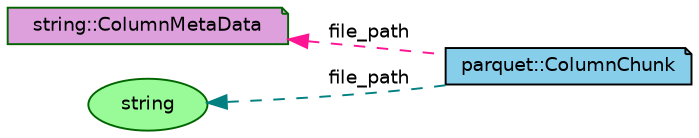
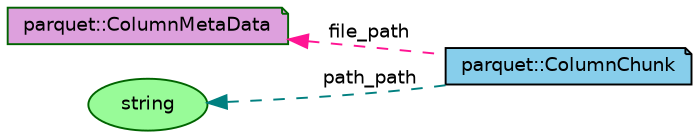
node "string::ColumnMetaData": label "string::ColumnMetaData" -> "parquet::ColumnMetaData"
edge "parquet::ColumnChunk" -> "string": label " file_path" -> " path_path"
